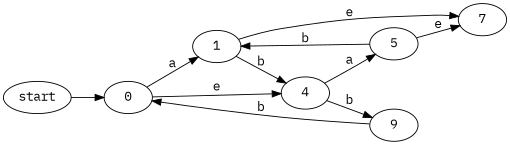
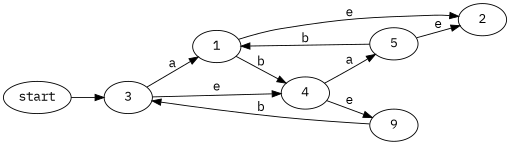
node "7": label "7" -> "2"
node "0": label "0" -> "3"
edge "4" -> "9": label "b" -> "e"
